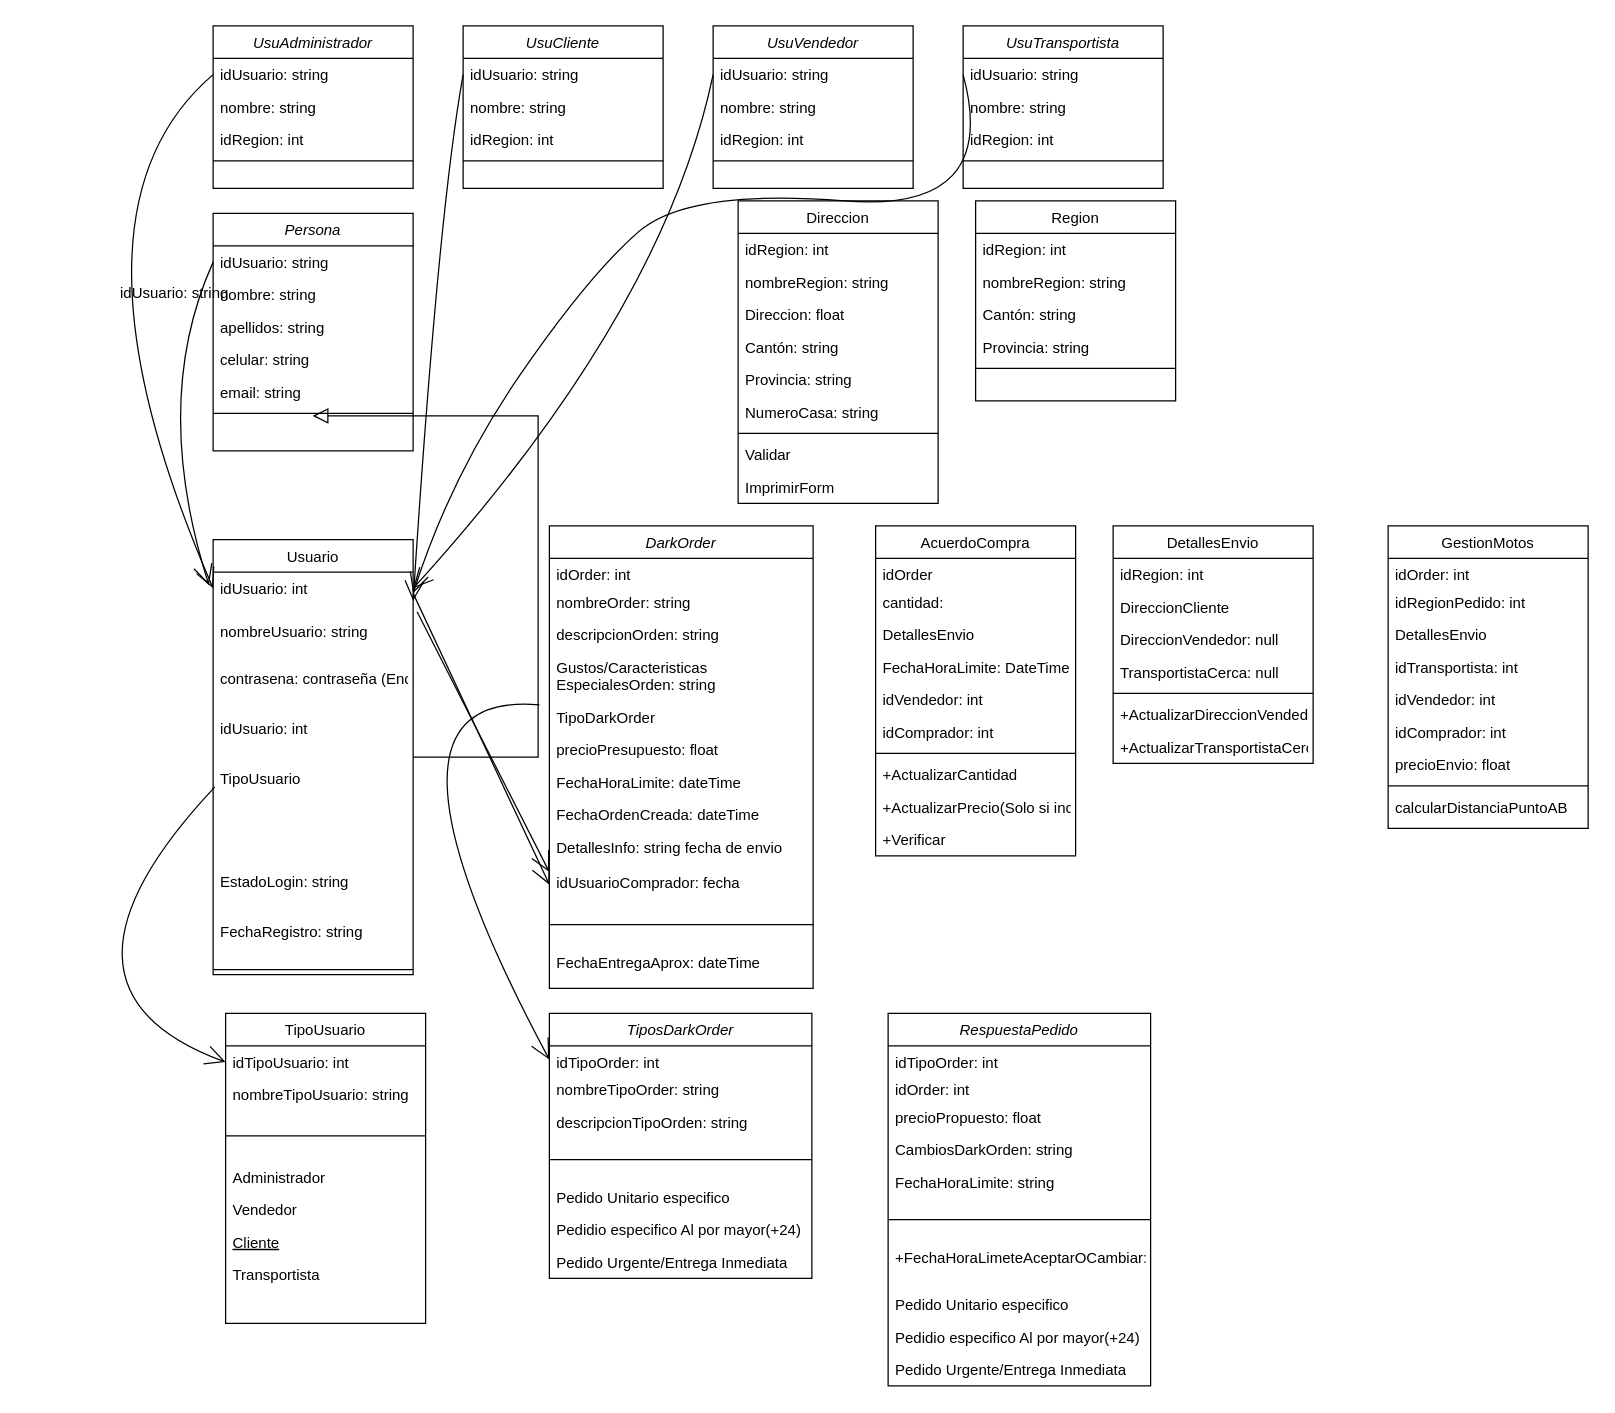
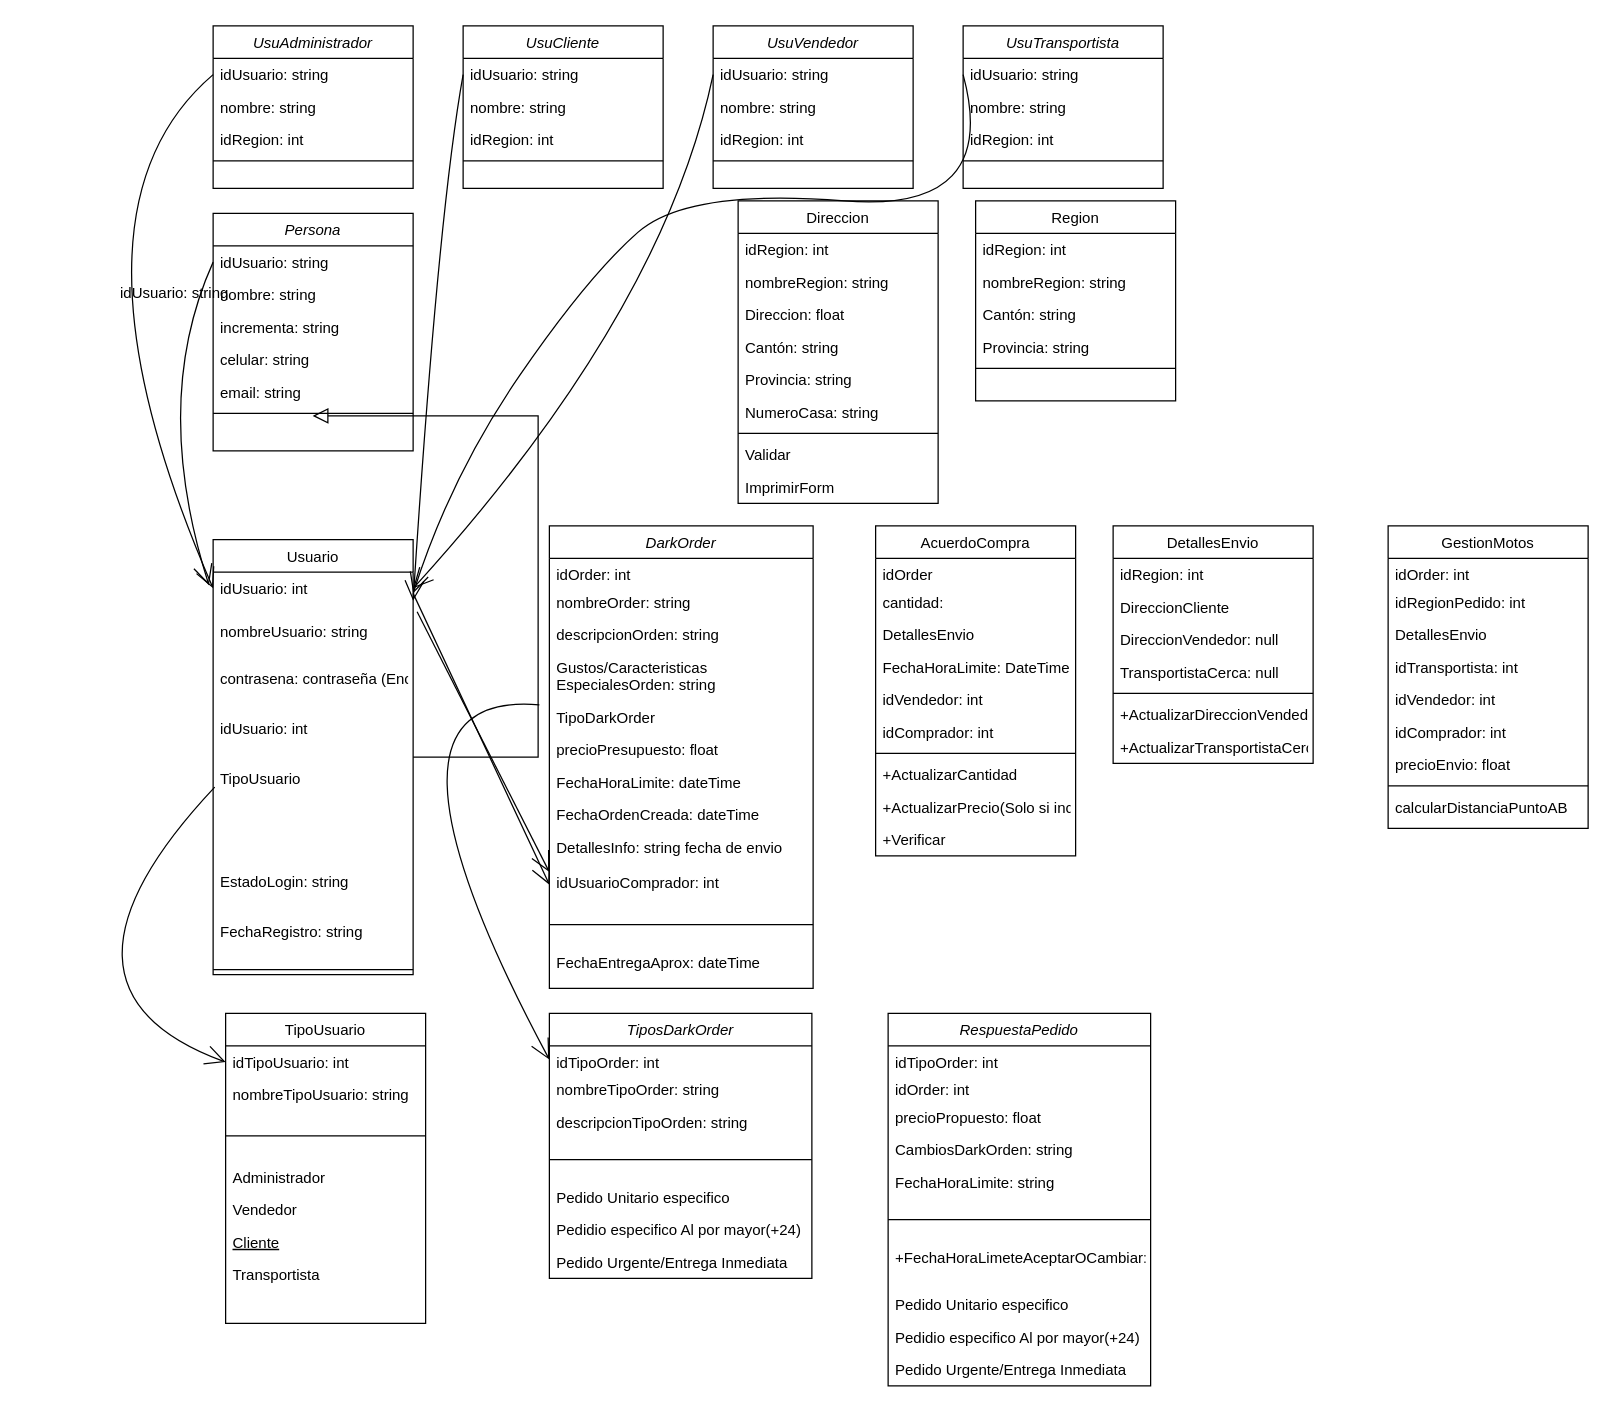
node "apellidos: string": label "apellidos: string" -> "incrementa: string"
node "idUsuarioComprador: fecha": label "idUsuarioComprador: fecha" -> "idUsuarioComprador: int"
